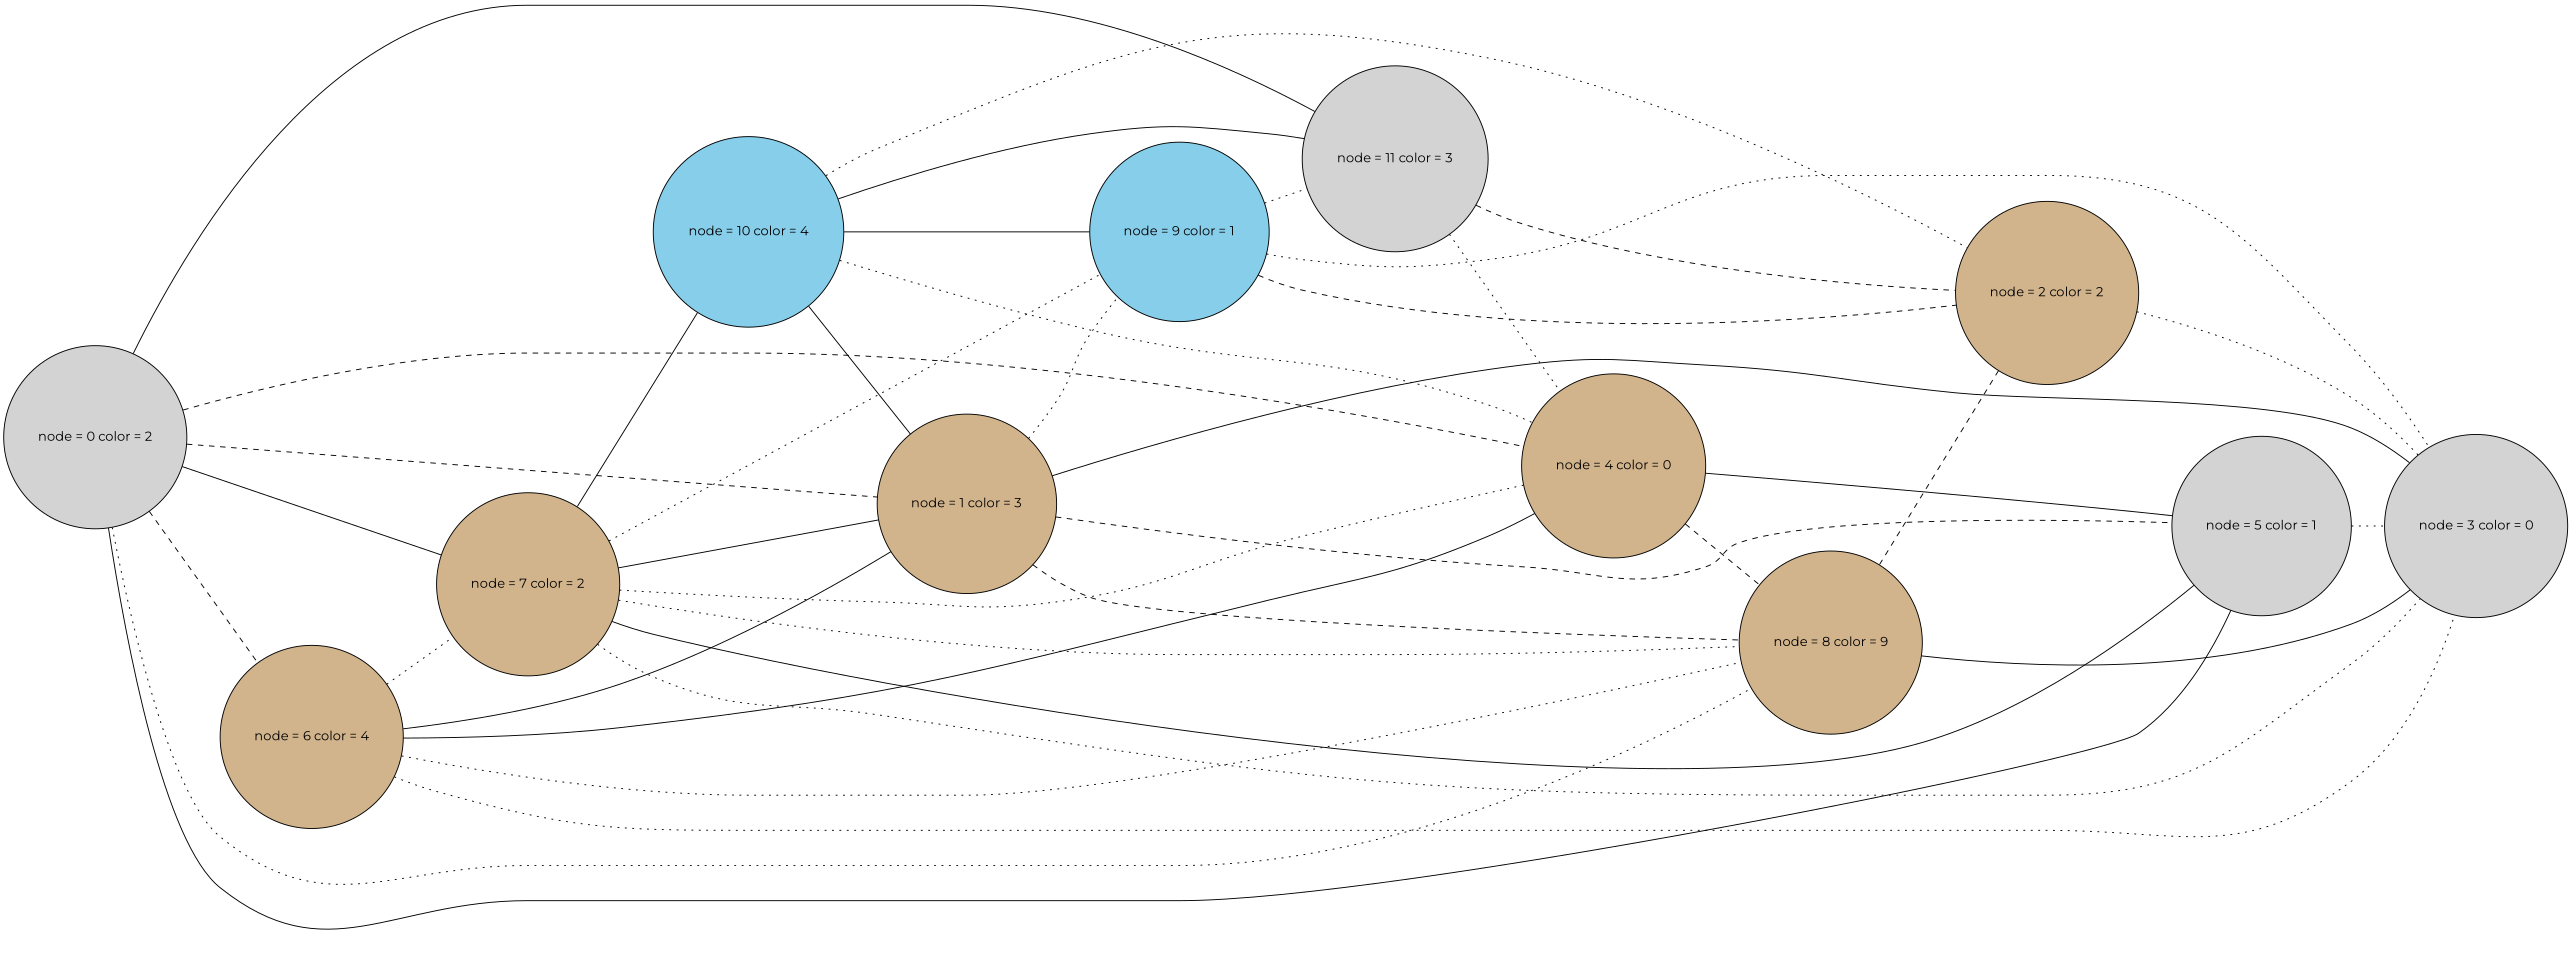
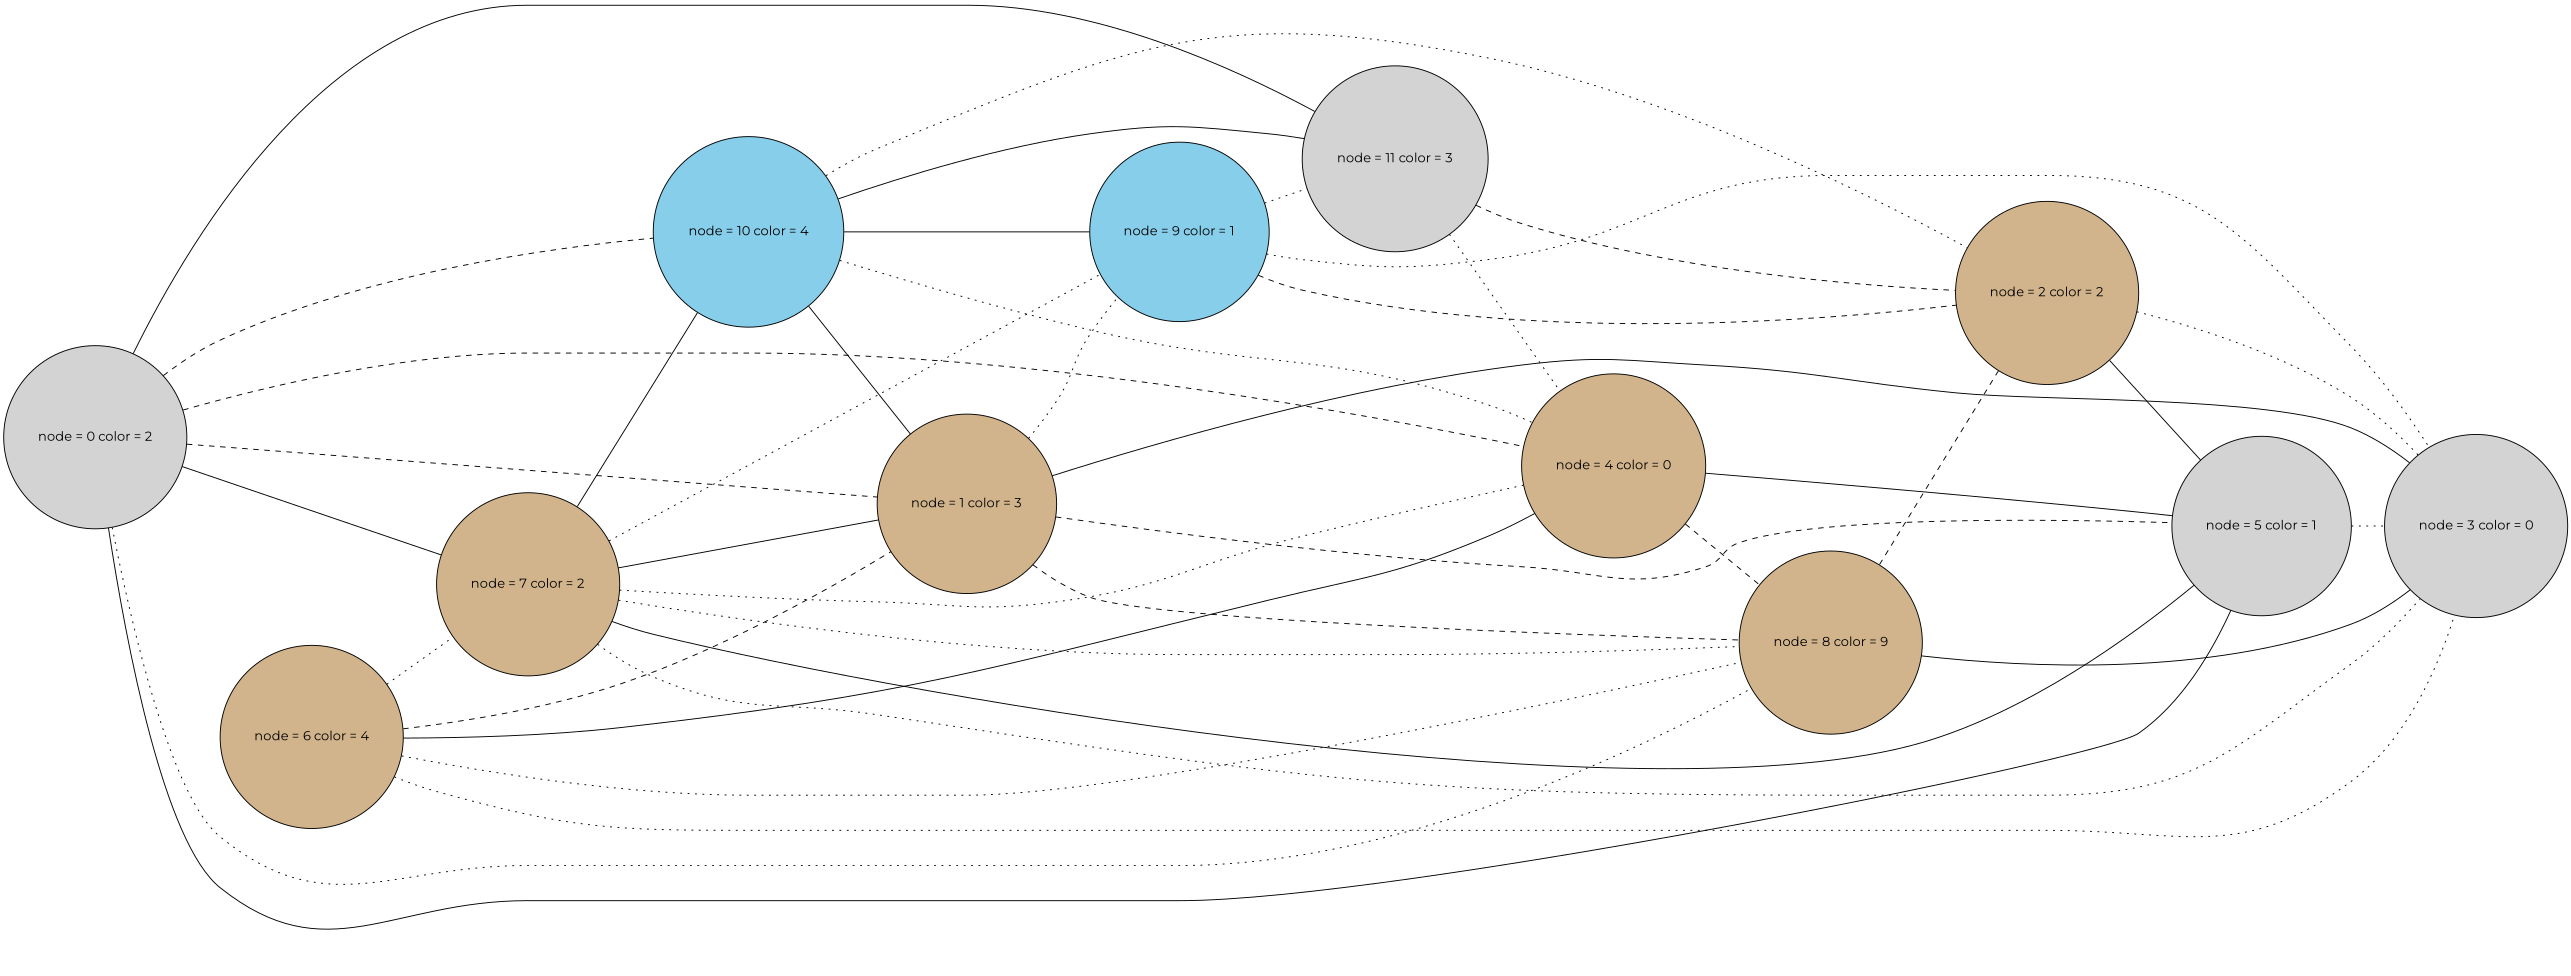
edge "node = 2 color = 2" -- "node = 5 color = 1": added
edge "node = 0 color = 2" -- "node = 6 color = 4": now "node = 0 color = 2" -- "node = 10 color = 4"
edge "node = 1 color = 3" -- "node = 6 color = 4": style solid -> dashed
